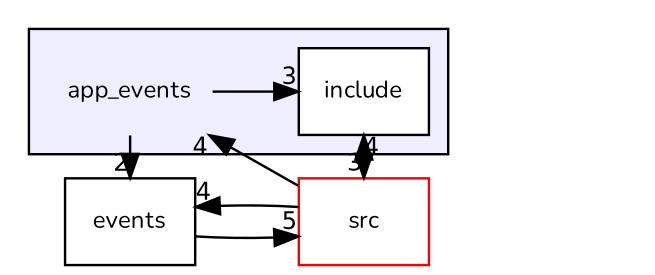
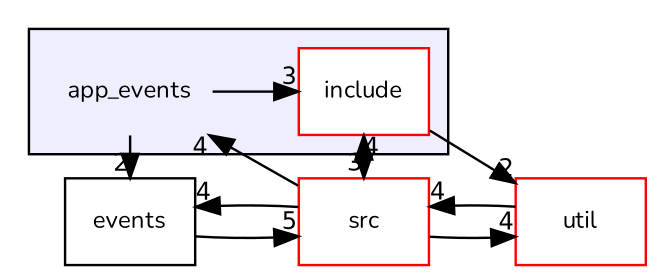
node "include": color black -> red
node "util": added
